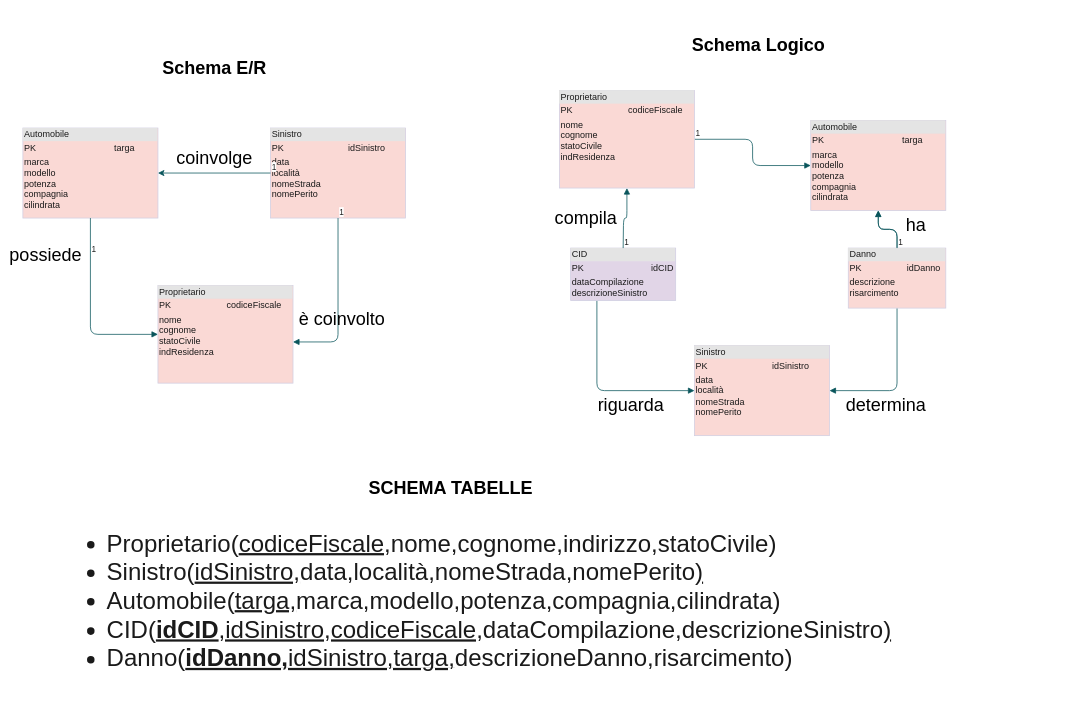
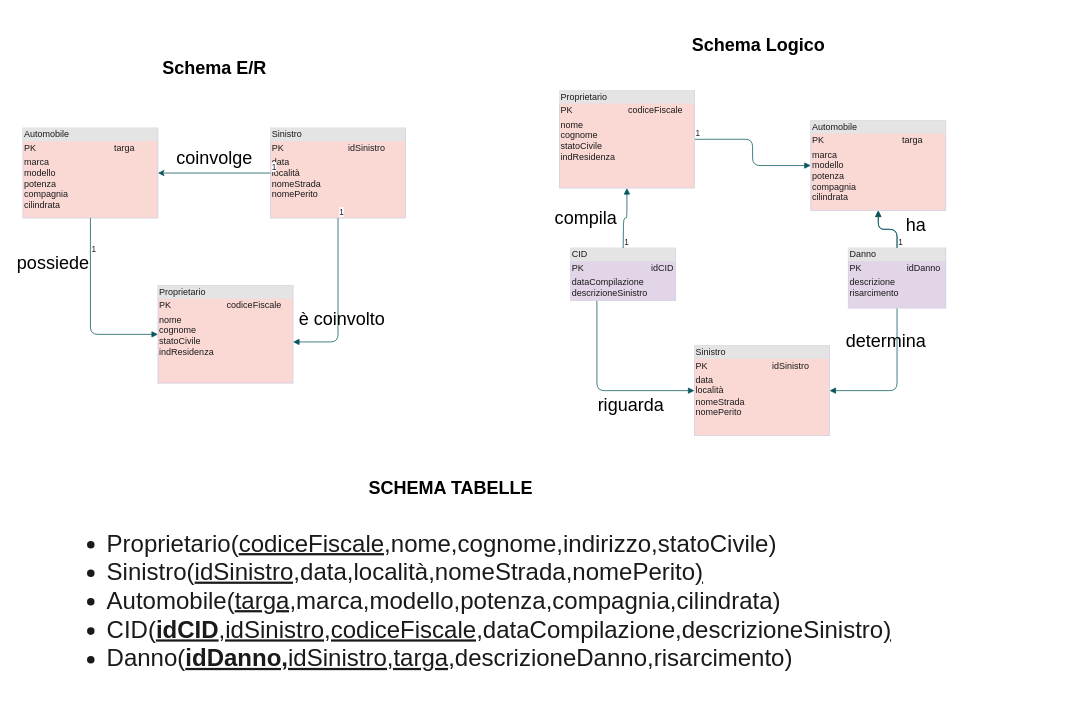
node "possiede": moved (45, 255) -> (53, 263)
node "Danno PK idDanno descrizione risarcimento": fillcolor #fad9d5 -> #e1d5e7
node "determina": moved (885, 405) -> (885, 342)
